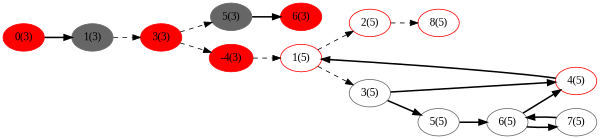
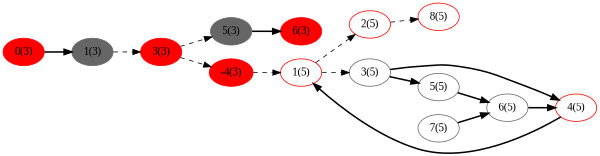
edge "6(5)" -> "7(5)": removed
